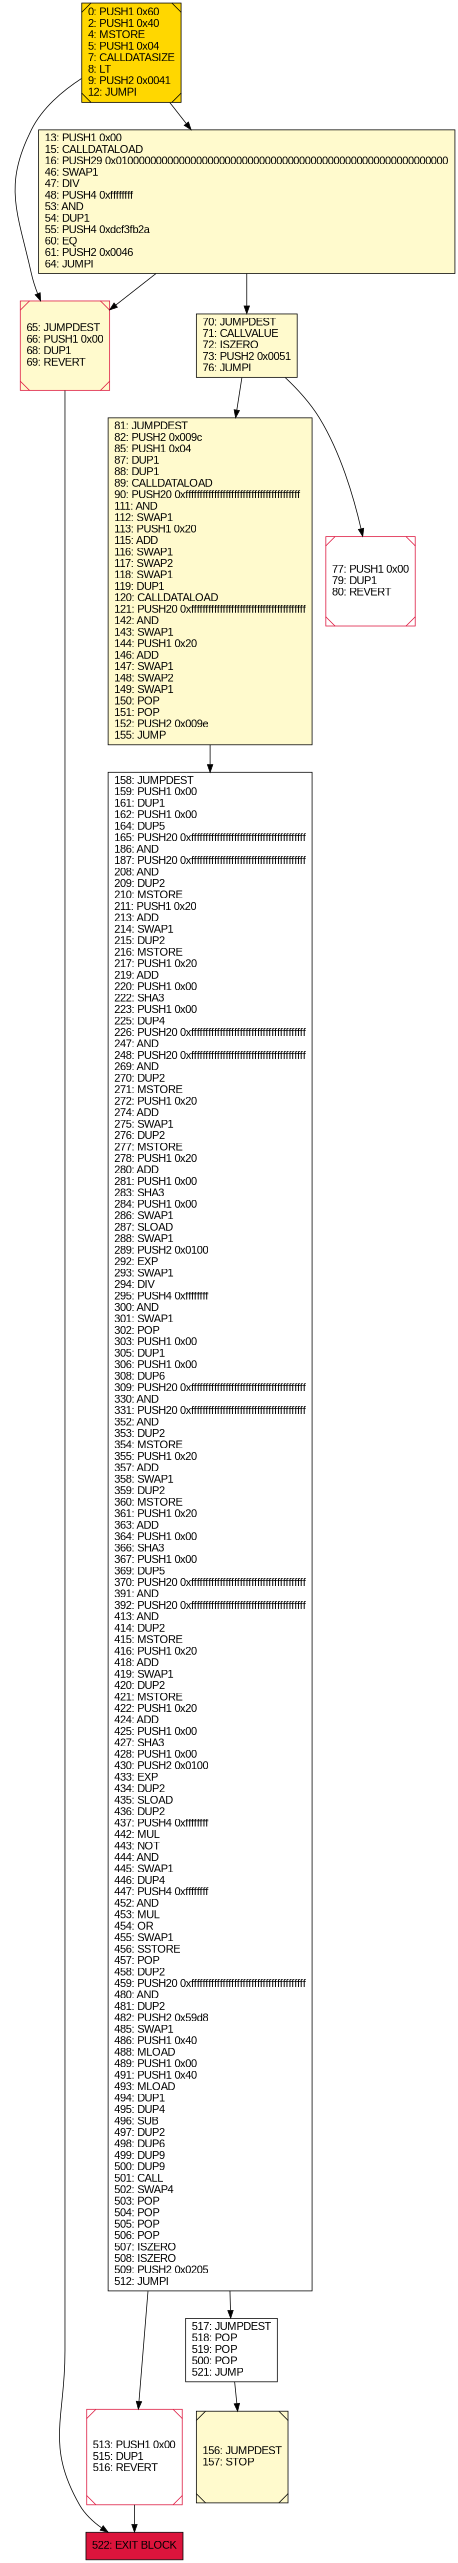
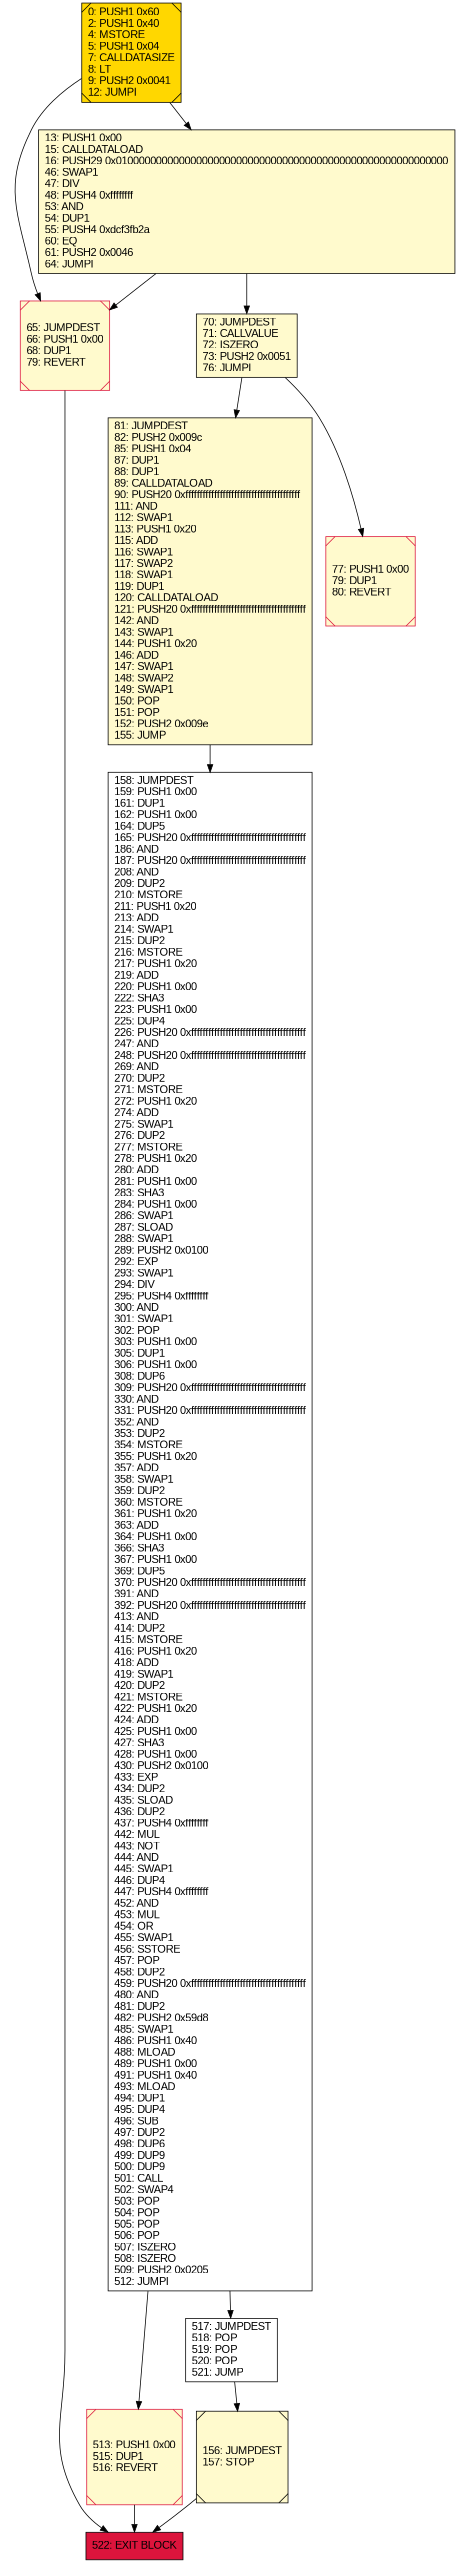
node "65: JUMPDEST 66: PUSH1 0x00 68: DUP1 69: REVERT": label "65: JUMPDEST 66: PUSH1 0x00 68: DUP1 69: REVERT" -> "65: JUMPDEST 66: PUSH1 0x00 68: DUP1 79: REVERT"
node "77: PUSH1 0x00 79: DUP1 80: REVERT": fillcolor white -> lemonchiffon
node "517: JUMPDEST 518: POP 519: POP 500: POP 521: JUMP": label "517: JUMPDEST 518: POP 519: POP 500: POP 521: JUMP" -> "517: JUMPDEST 518: POP 519: POP 520: POP 521: JUMP"
node "513: PUSH1 0x00 515: DUP1 516: REVERT": fillcolor white -> lemonchiffon
edge "156: JUMPDEST 157: STOP" -> "522: EXIT BLOCK": added
